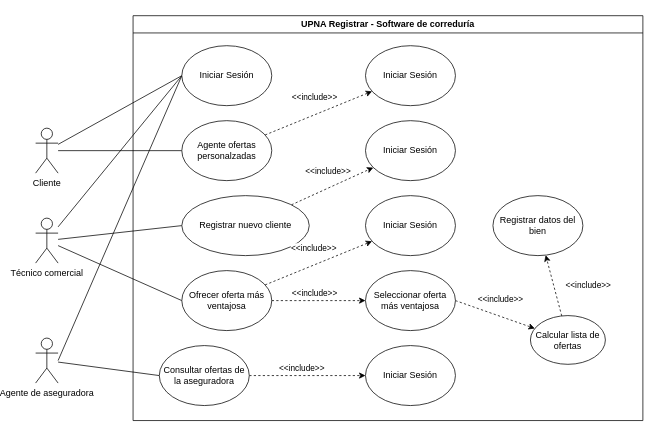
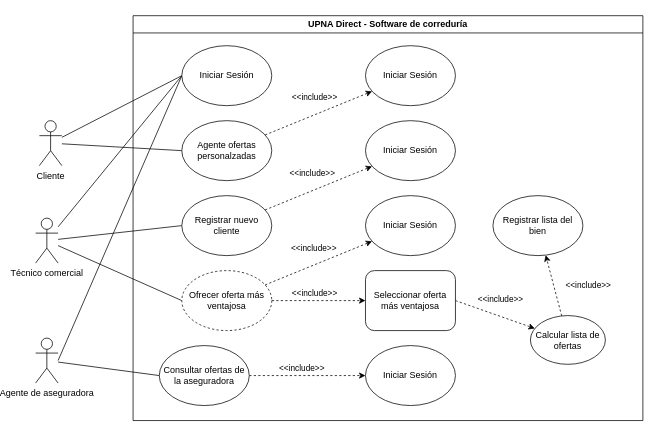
node "UPNA Registrar - Software de correduría": label "UPNA Registrar - Software de correduría" -> "UPNA Direct - Software de correduría"
node "Cliente": moved (47, 150) -> (51, 143)
node "Registrar nuevo cliente": size 128x60 -> 90x60
node "Registrar datos del bien": label "Registrar datos del bien" -> "Registrar lista del bien"
node "Ofrecer oferta más ventajosa": style solid -> dashed
node "Seleccionar oferta más ventajosa": shape ellipse -> rounded rectangle
